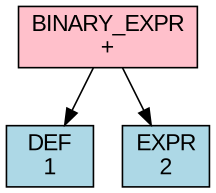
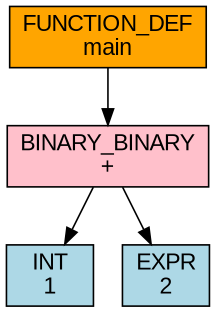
node "BINARY_EXPR +": label "BINARY_EXPR +" -> "BINARY_BINARY +"
node "FUNCTION_DEF main": added
node "DEF 1": label "DEF 1" -> "INT 1"
